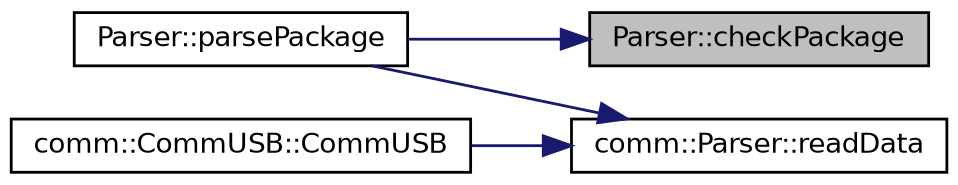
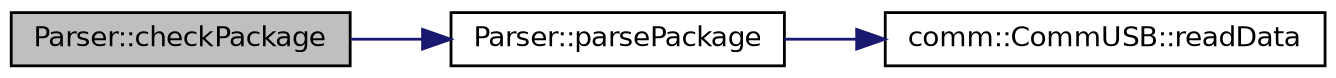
edge "Parser::parsePackage" -> "Parser::checkPackage": reversed
node "comm::CommUSB::CommUSB": removed
node "comm::Parser::readData": label "comm::Parser::readData" -> "comm::CommUSB::readData"
